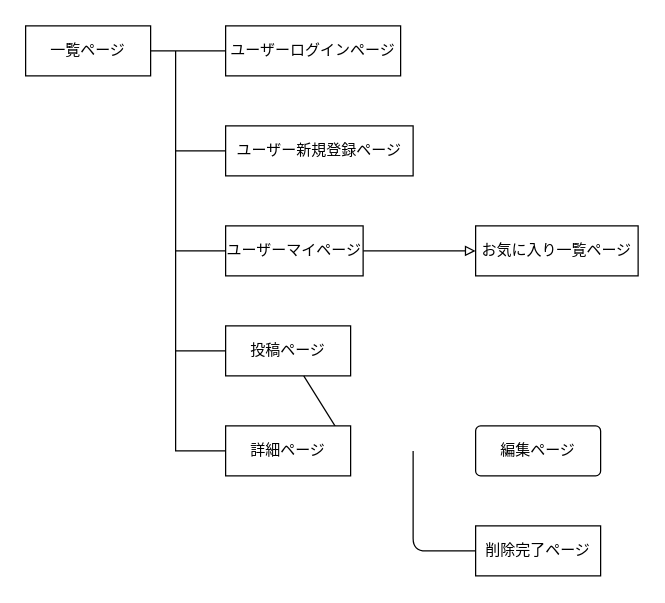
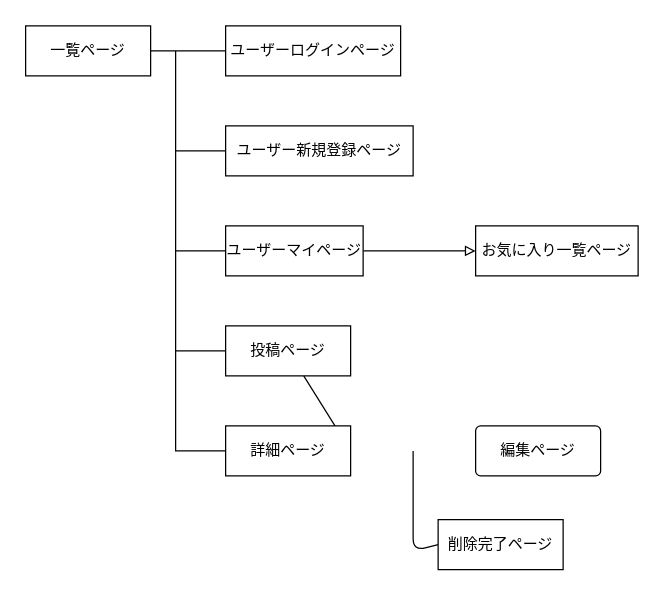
node "削除完了ページ": moved (538, 551) -> (501, 544)
